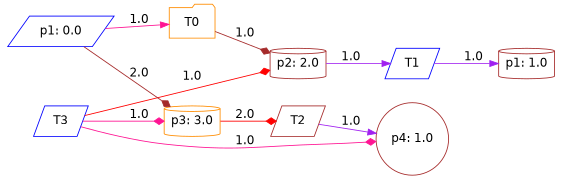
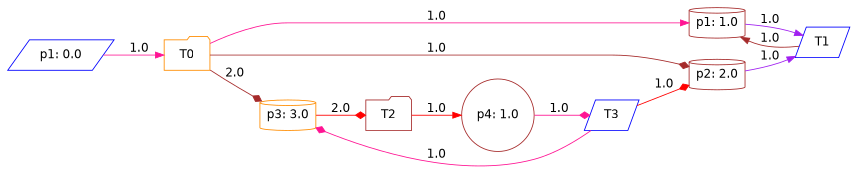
edge "T0" -> "p1: 1.0": added, label "1.0"
edge "p1: 1.0" -> "T1": added, label "1.0"
edge "T1" -> "p1: 1.0": color purple -> brown
edge "p1: 0.0" -> "p3: 3.0": now "T0" -> "p3: 3.0"
node "T2": shape parallelogram -> folder
edge "T2" -> "p4: 1.0": color purple -> red
edge "T3" -> "p4: 1.0": reversed
